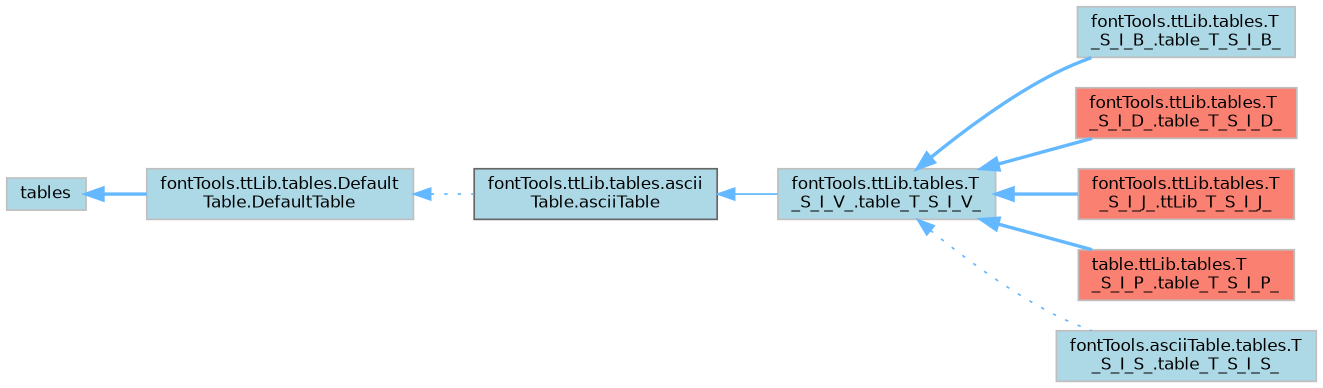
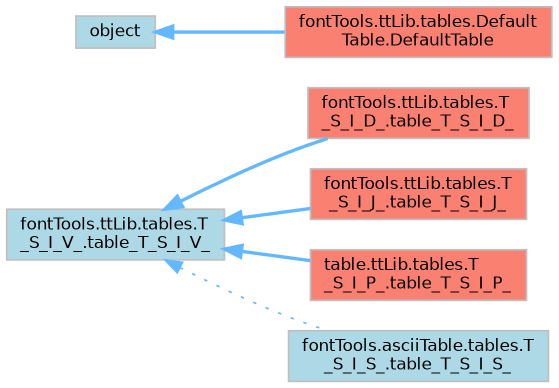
node "fontTools.ttLib.tables.T _S_I_B_.table_T_S_I_B_": removed
node "tables": label "tables" -> "object"
node "fontTools.ttLib.tables.Default Table.DefaultTable": fillcolor lightblue -> salmon
node "fontTools.ttLib.tables.ascii Table.asciiTable": removed
node "fontTools.ttLib.tables.T _S_I_J_.ttLib_T_S_I_J_": label "fontTools.ttLib.tables.T _S_I_J_.ttLib_T_S_I_J_" -> "fontTools.ttLib.tables.T _S_I_J_.table_T_S_I_J_"
